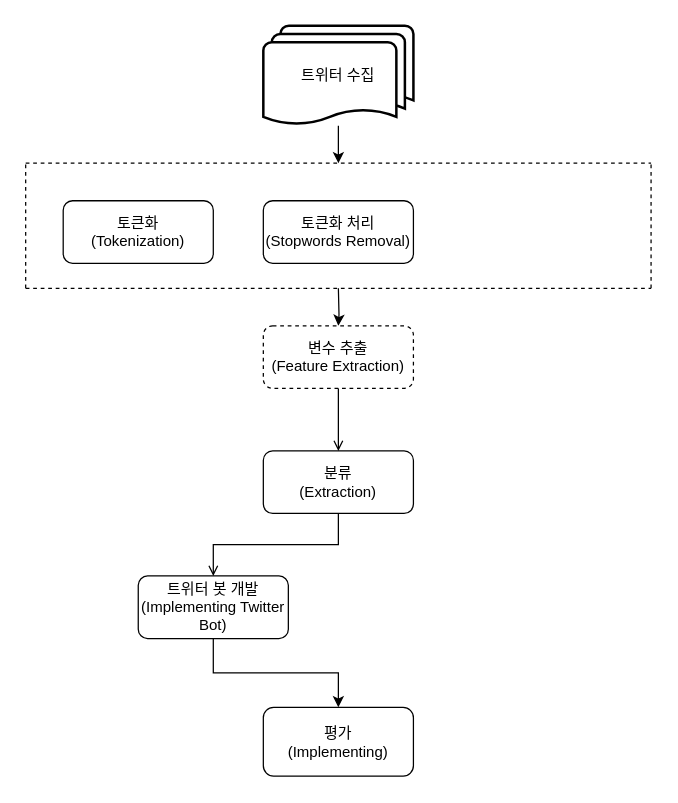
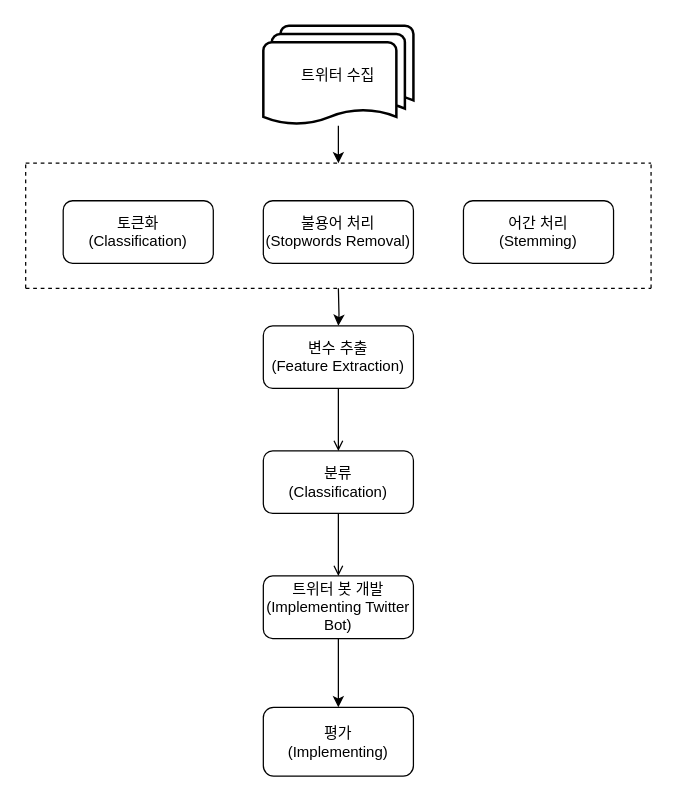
node "토큰화 (Tokenization)": label "토큰화 (Tokenization)" -> "토큰화 (Classification)"
node "토큰화 처리(Stopwords Removal)": label "토큰화 처리(Stopwords Removal)" -> "불용어 처리(Stopwords Removal)"
node "어간 처리 (Stemming)": added
node "변수 추출 (Feature Extraction)": style dashed -> solid
node "분류 (Extraction)": label "분류 (Extraction)" -> "분류 (Classification)"
node "트위터 봇 개발 (Implementing Twitter Bot)": moved (213, 607) -> (338, 607)
